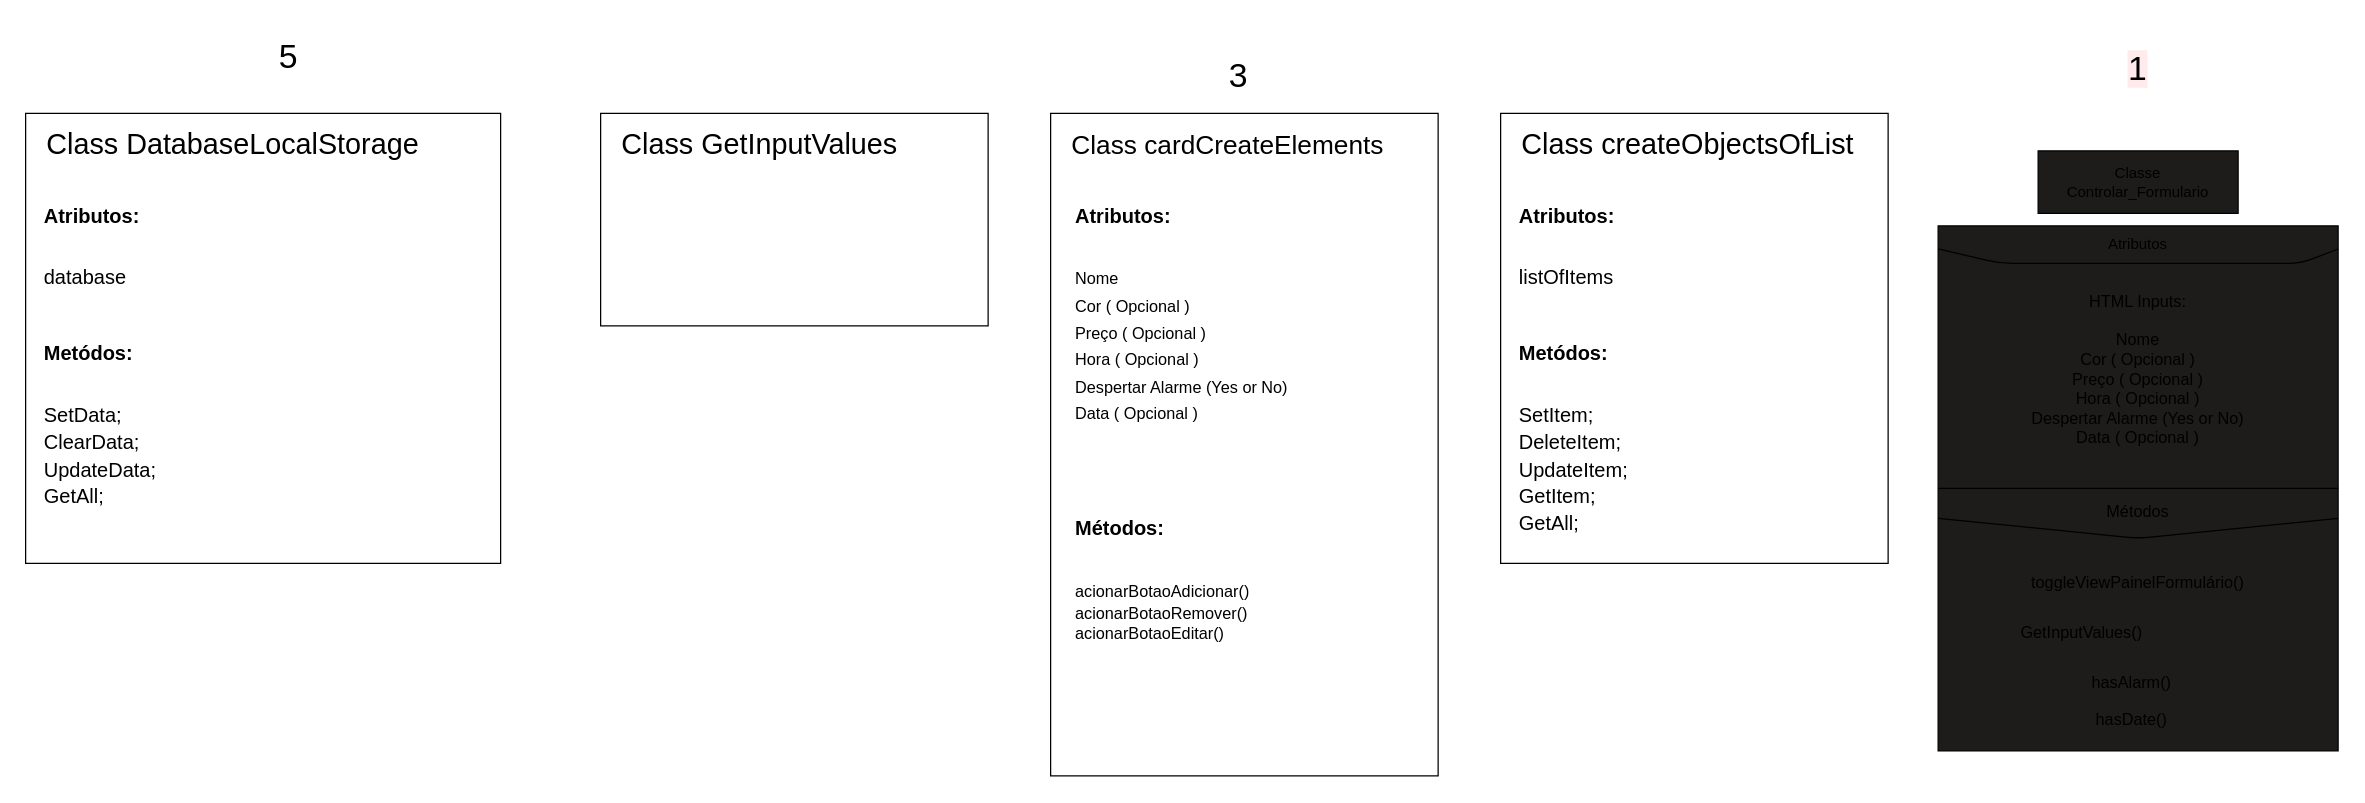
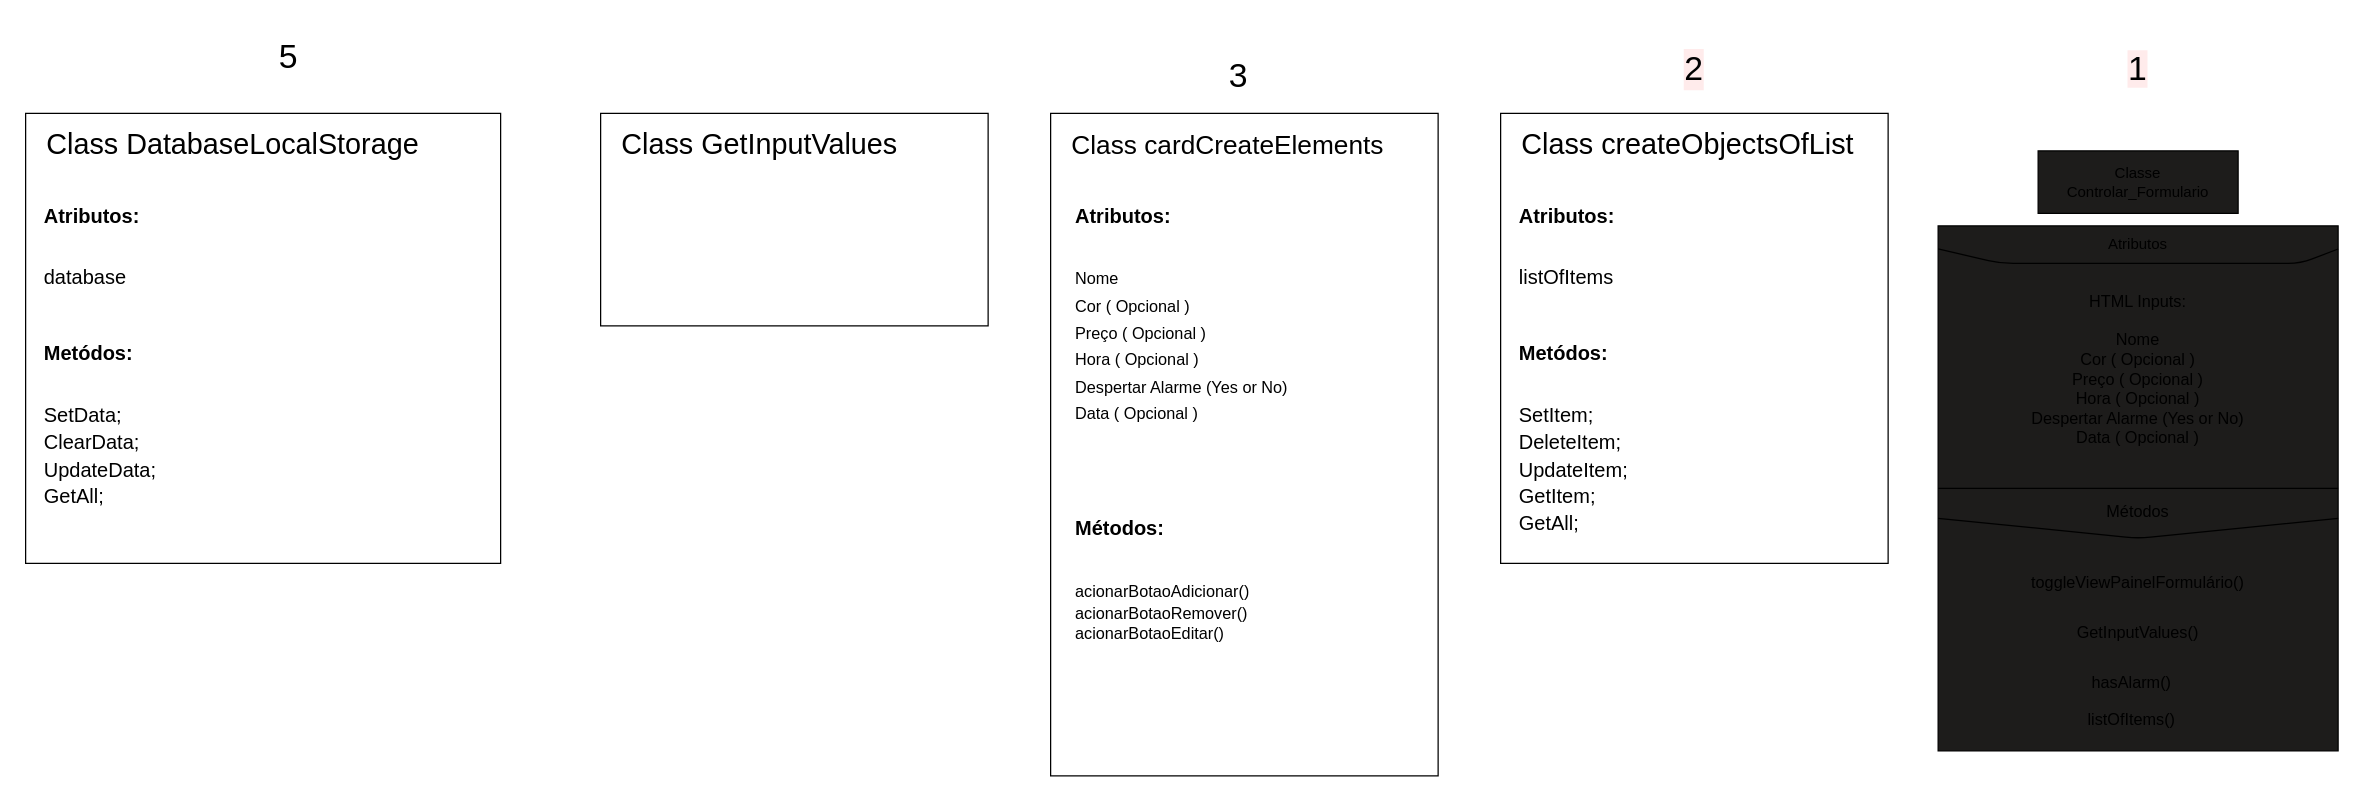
node "2": added
node "GetInputValues()": moved (2082, 632) -> (2138, 632)
node "hasDate()": label "hasDate()" -> "listOfItems()"
